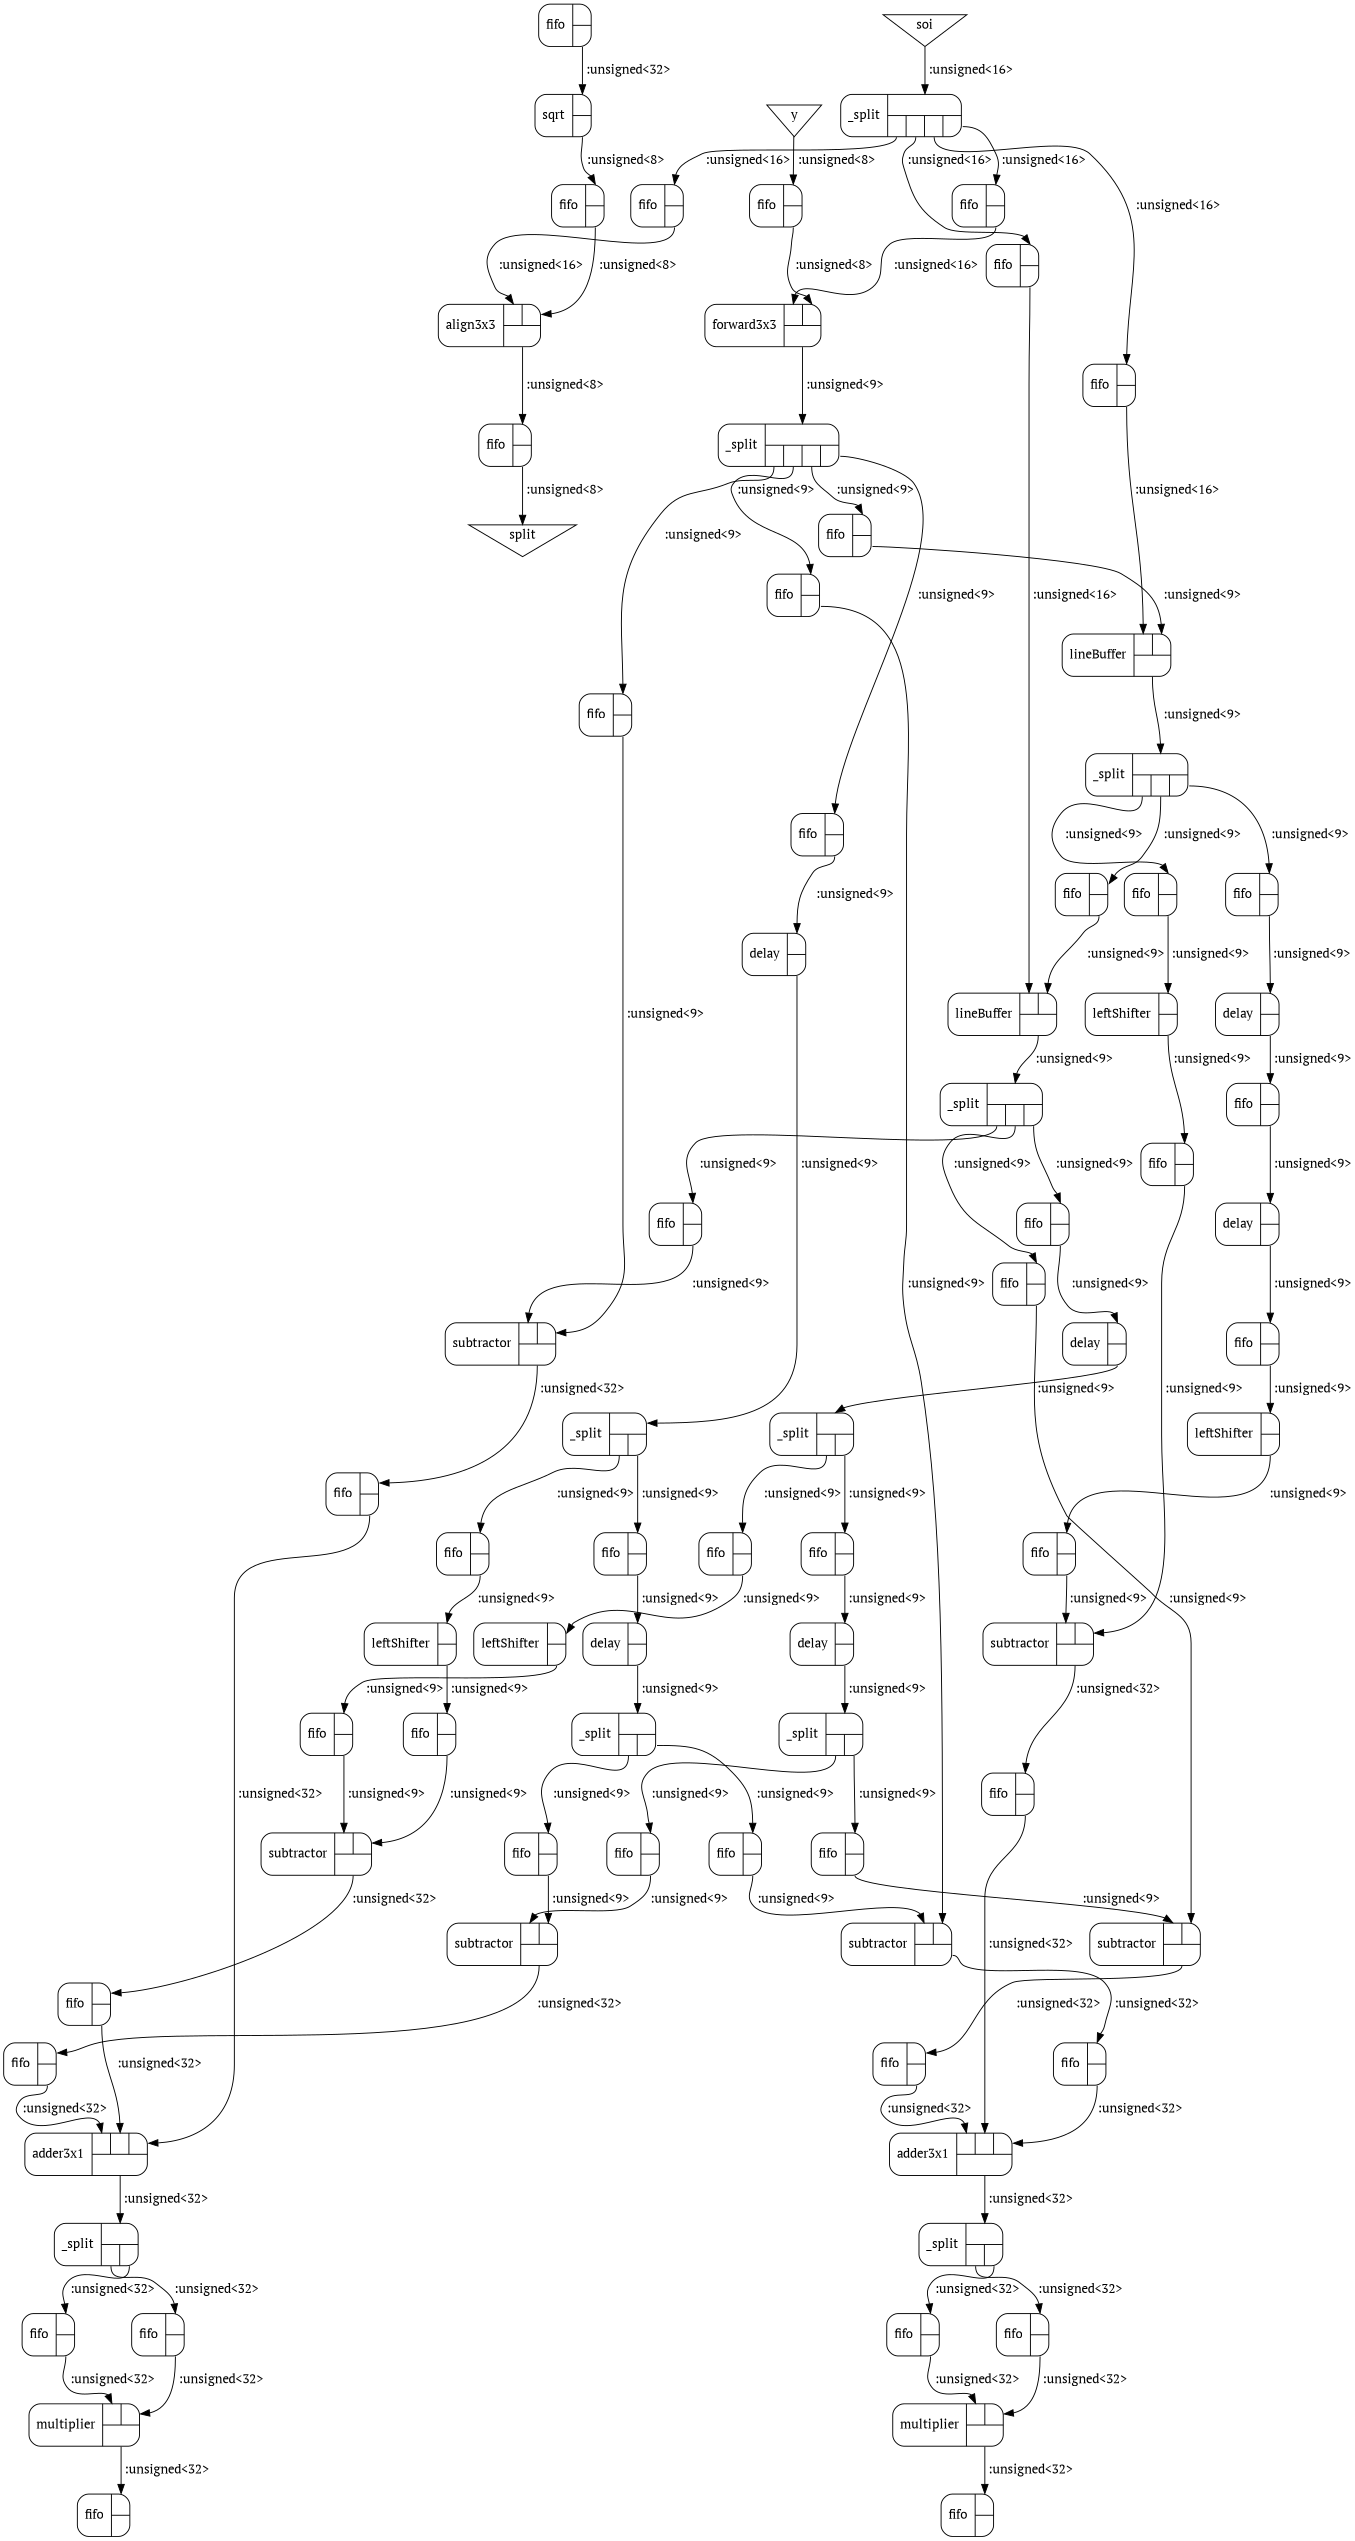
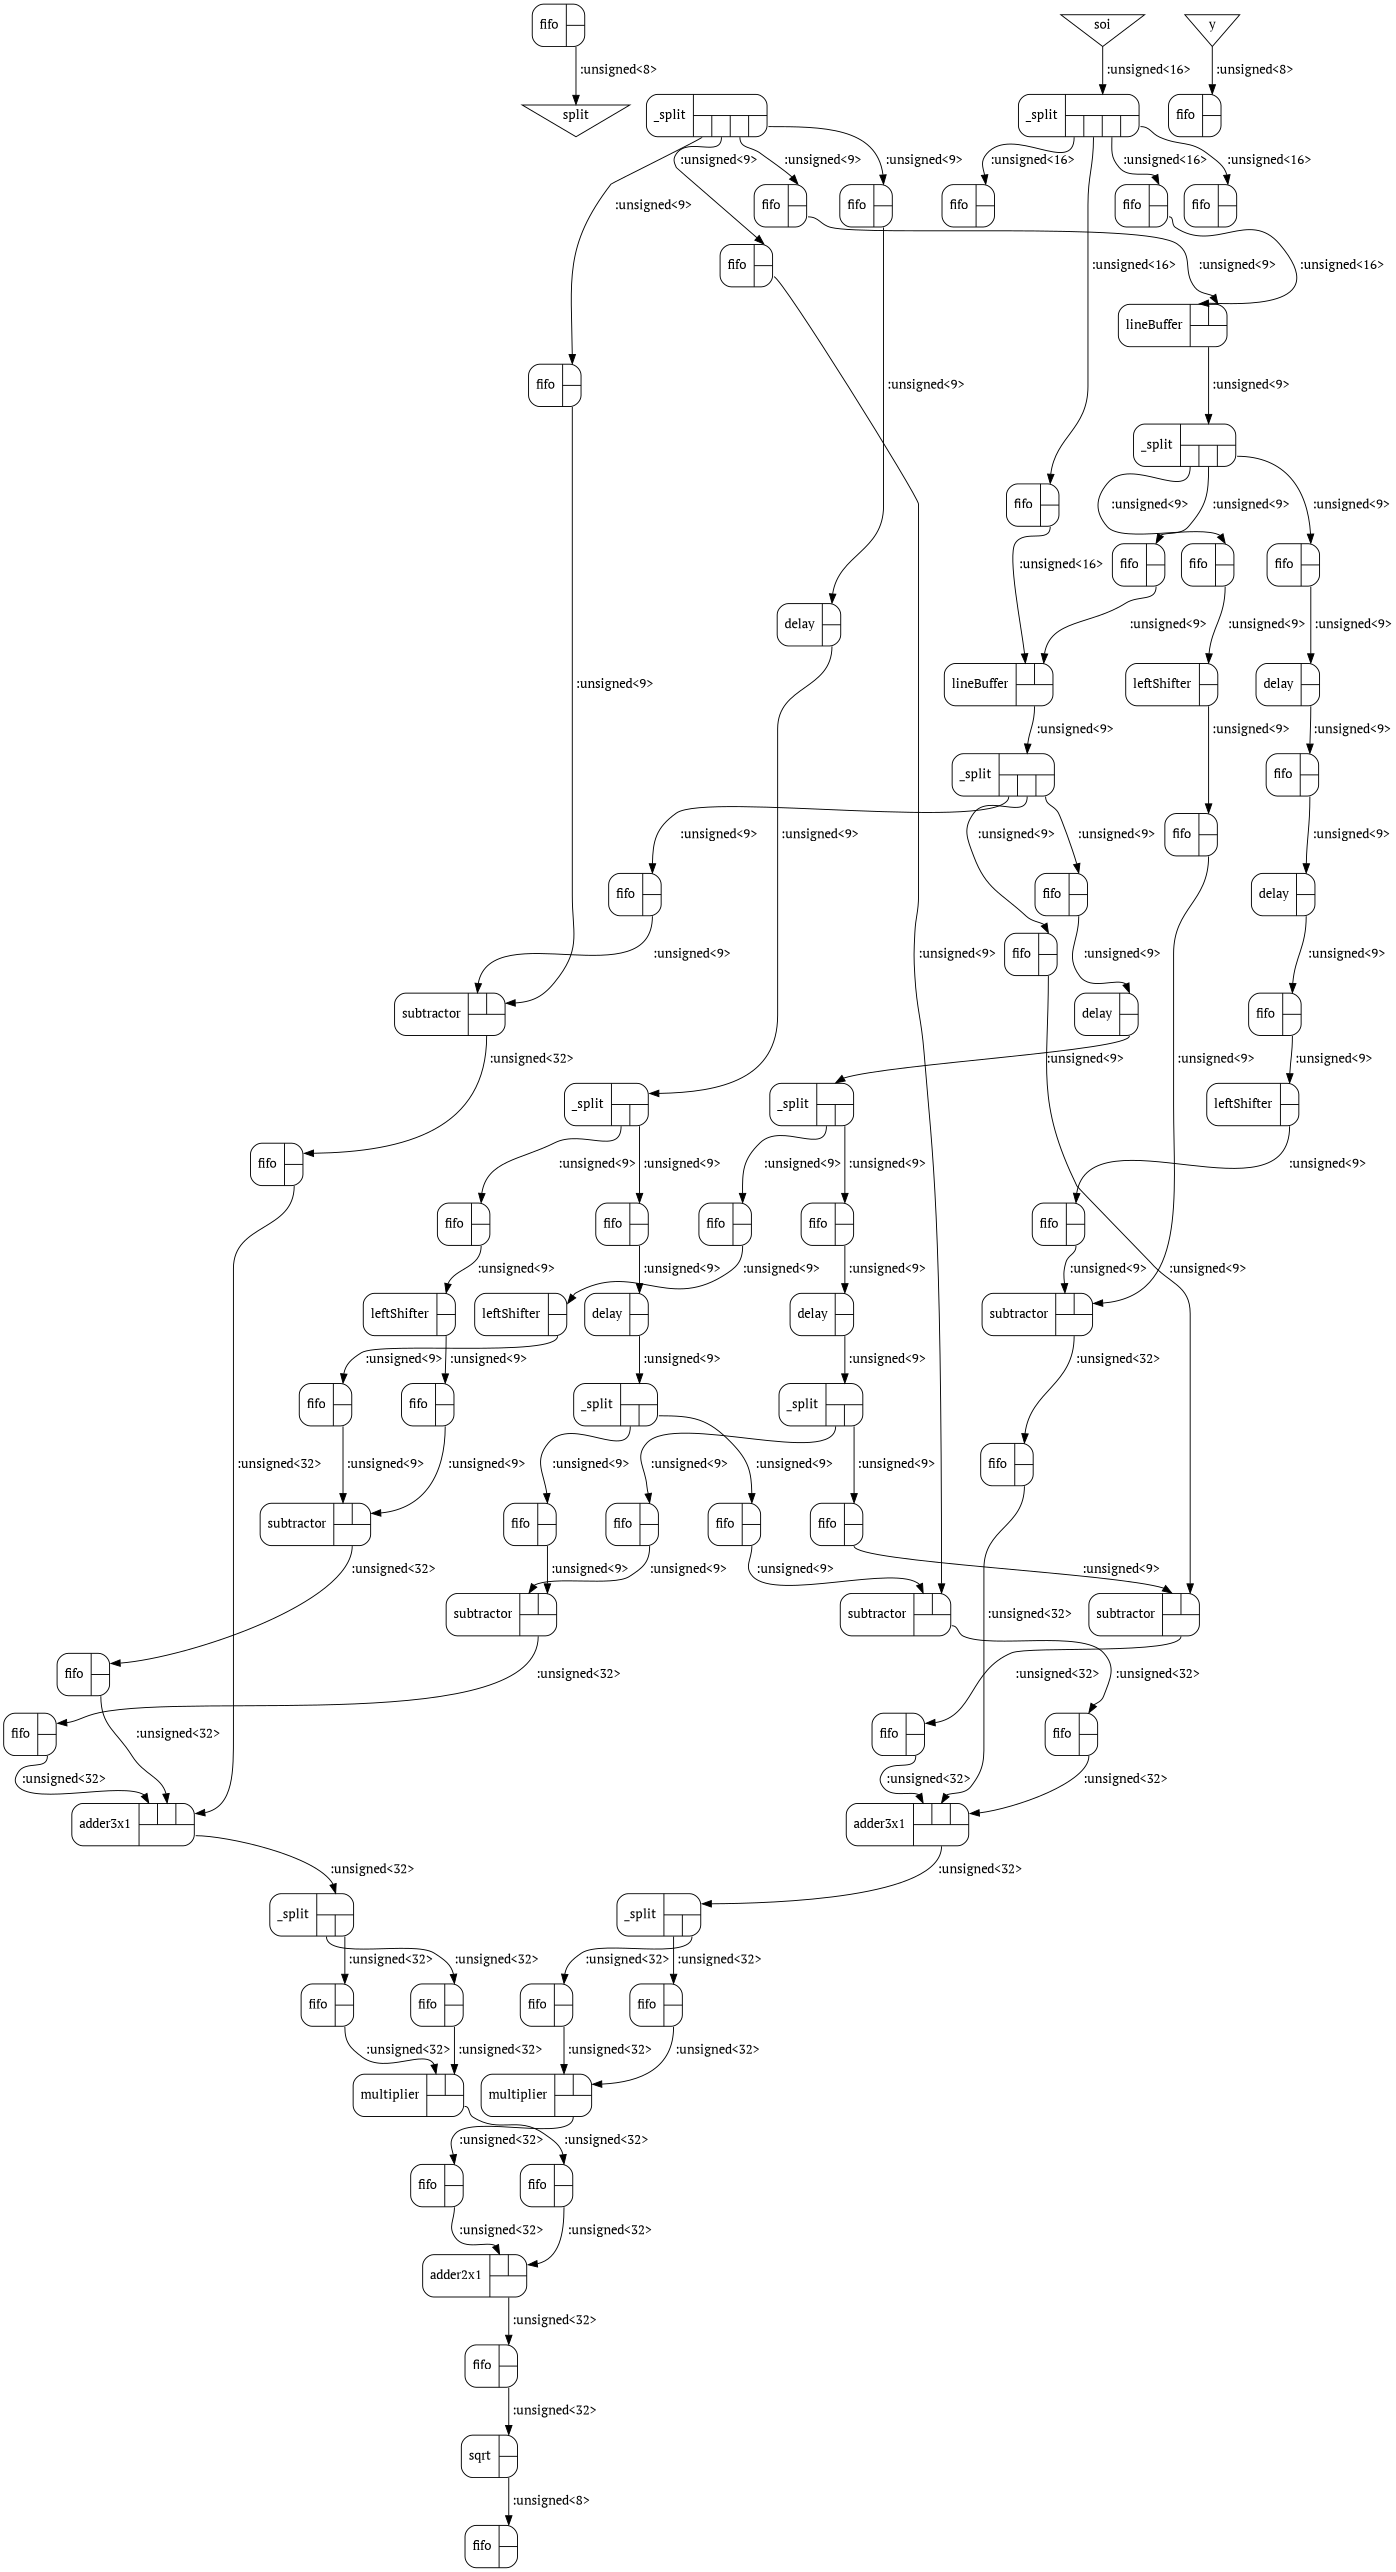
node "align3x3": removed
node "forward3x3": removed
node "adder2x1": added
